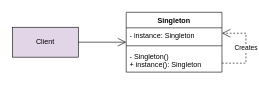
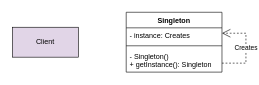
node "- instance: Singleton": label "- instance: Singleton" -> "- instance: Creates"
edge "Client" -> "Singleton": removed
node "- Singleton() + instance(): Singleton": label "- Singleton() + instance(): Singleton" -> "- Singleton() + getInstance(): Singleton"
